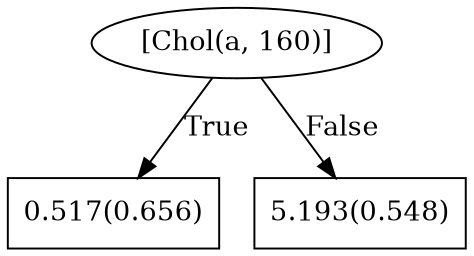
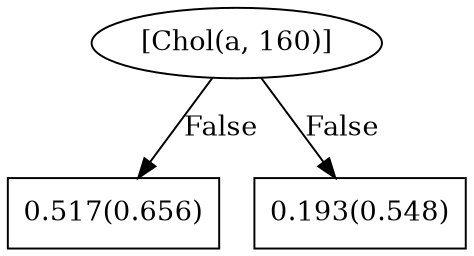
edge "[Chol(a, 160)]" -> "0.517(0.656)": label "True" -> "False"
node "5.193(0.548)": label "5.193(0.548)" -> "0.193(0.548)"
